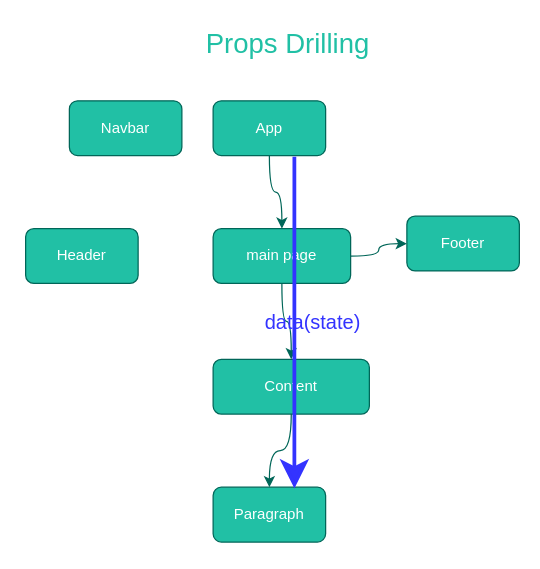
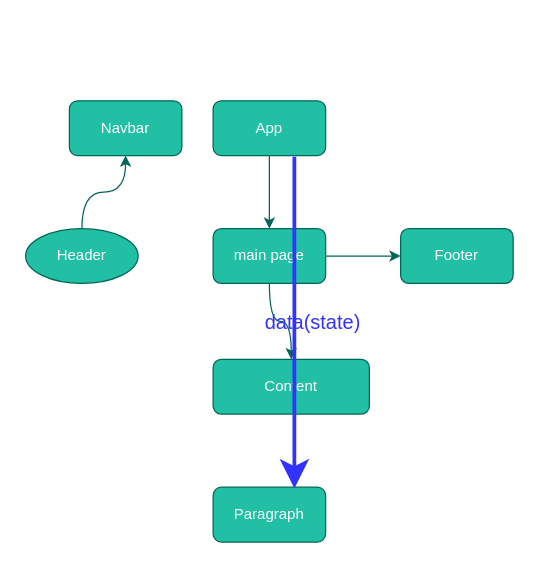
node "Props Drilling": removed
edge "Header" -> "Navbar": added
node "Footer": moved (463, 243) -> (457, 256)
node "Header": shape rounded rectangle -> ellipse
node "main page": size 138x55 -> 113x55
edge "Content" -> "Paragraph": removed
